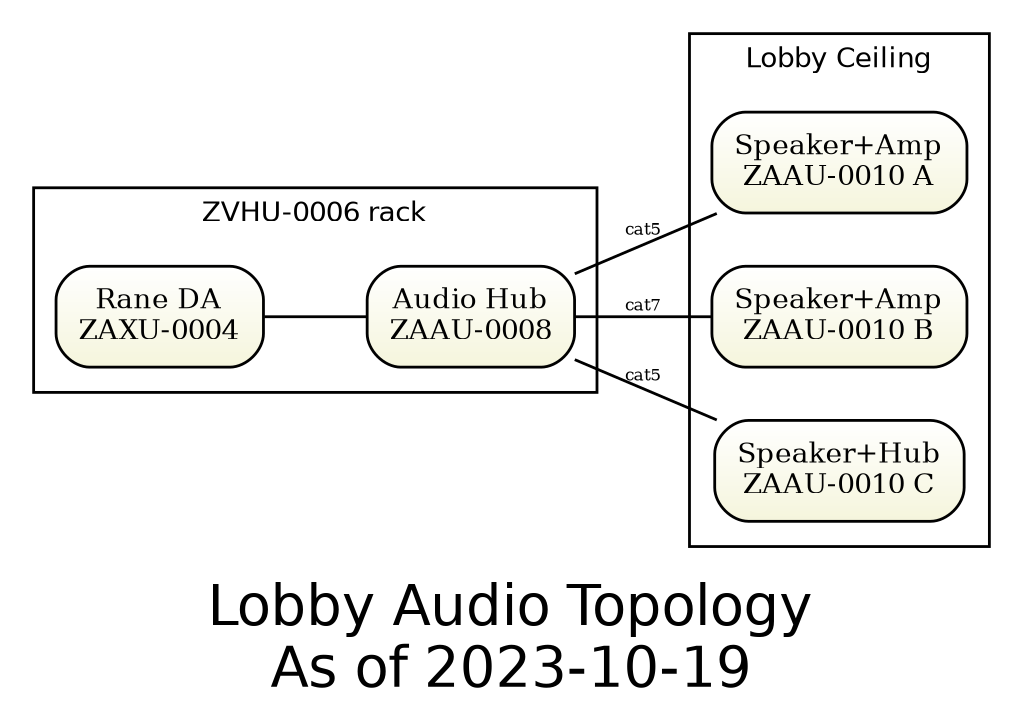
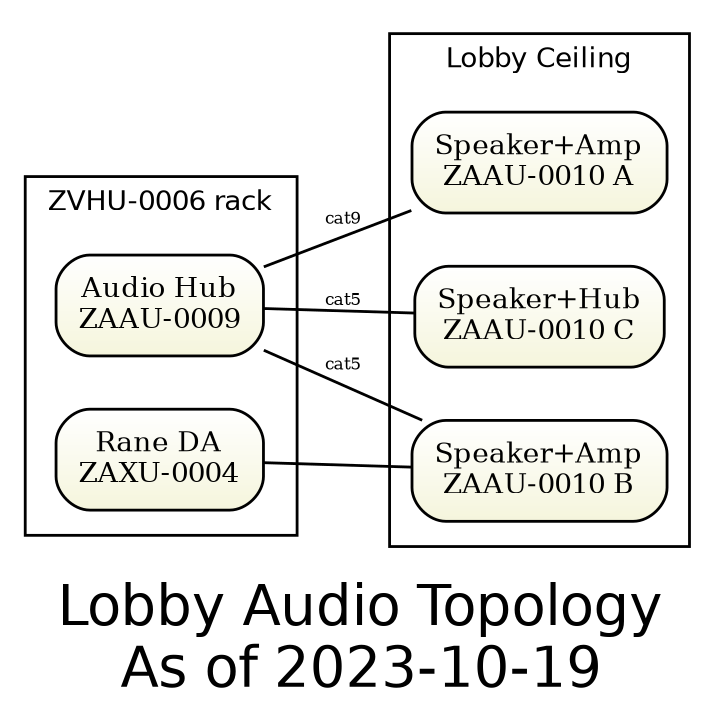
edge "Speaker+Amp ZAAU-0010 A" -- "Audio Hub": label "cat5" -> "cat9"
edge "Audio Hub" -- "Speaker+Amp ZAAU-0010 B": label "cat7" -> "cat5"
edge "Rane DA ZAXU-0004" -- "Audio Hub": now "Rane DA ZAXU-0004" -- "Speaker+Amp ZAAU-0010 B"
node "Audio Hub": text "ZAAU-0008" -> "ZAAU-0009"
